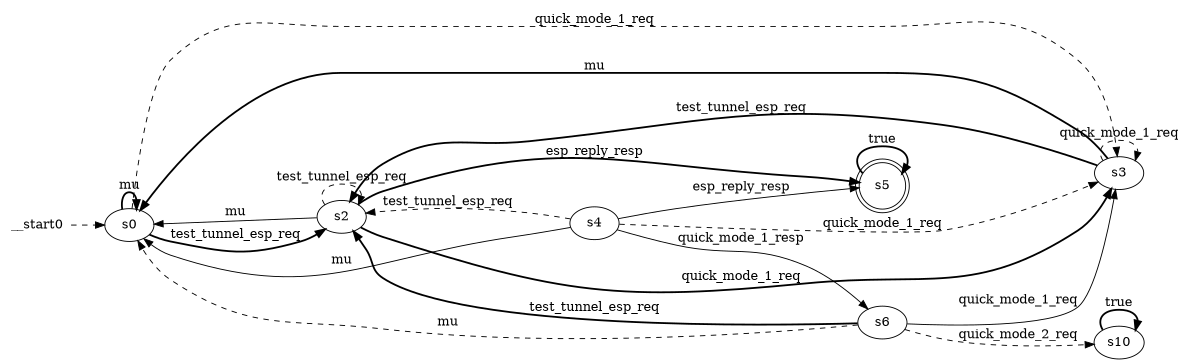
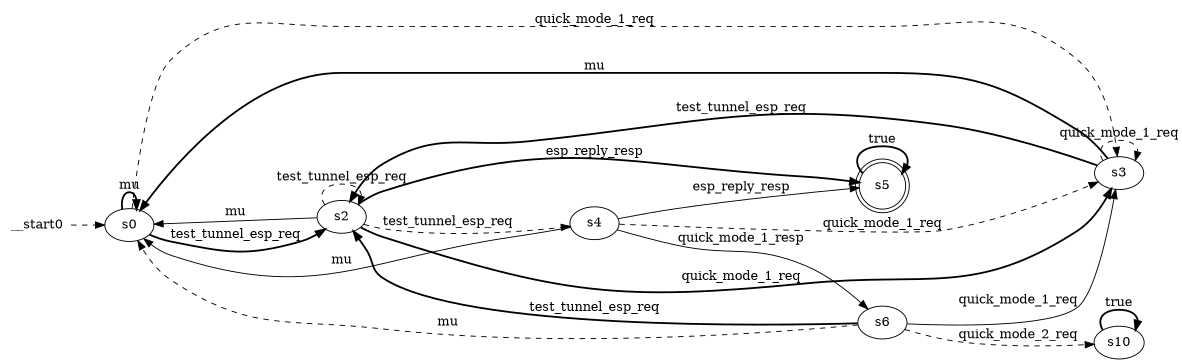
edge "s4" -> "s2": reversed
